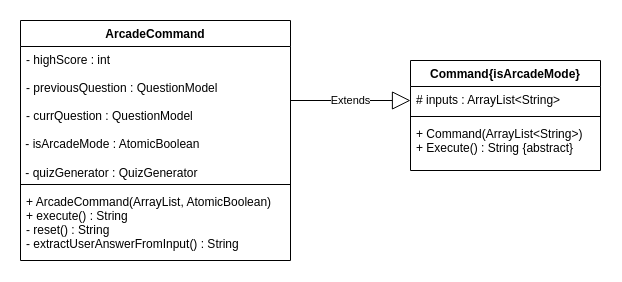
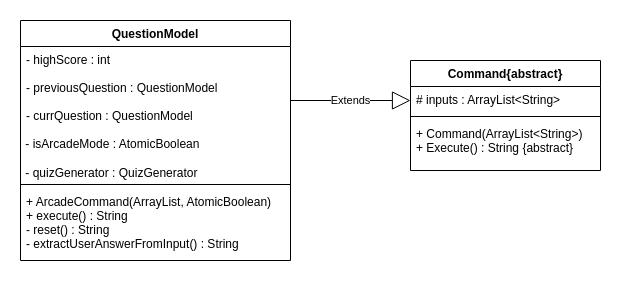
node "ArcadeCommand": label "ArcadeCommand" -> "QuestionModel"
node "Command{isArcadeMode}": label "Command{isArcadeMode}" -> "Command{abstract}"
